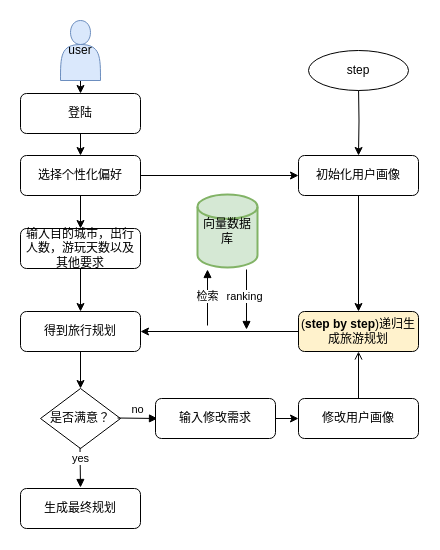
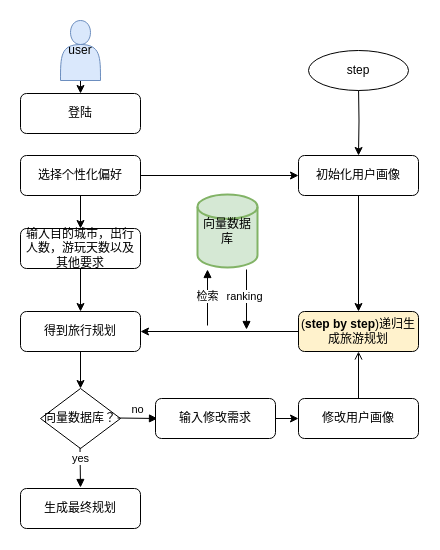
edge "登陆" -> "选择个性化偏好": removed
node "是否满意？": label "是否满意？" -> "向量数据库？"
